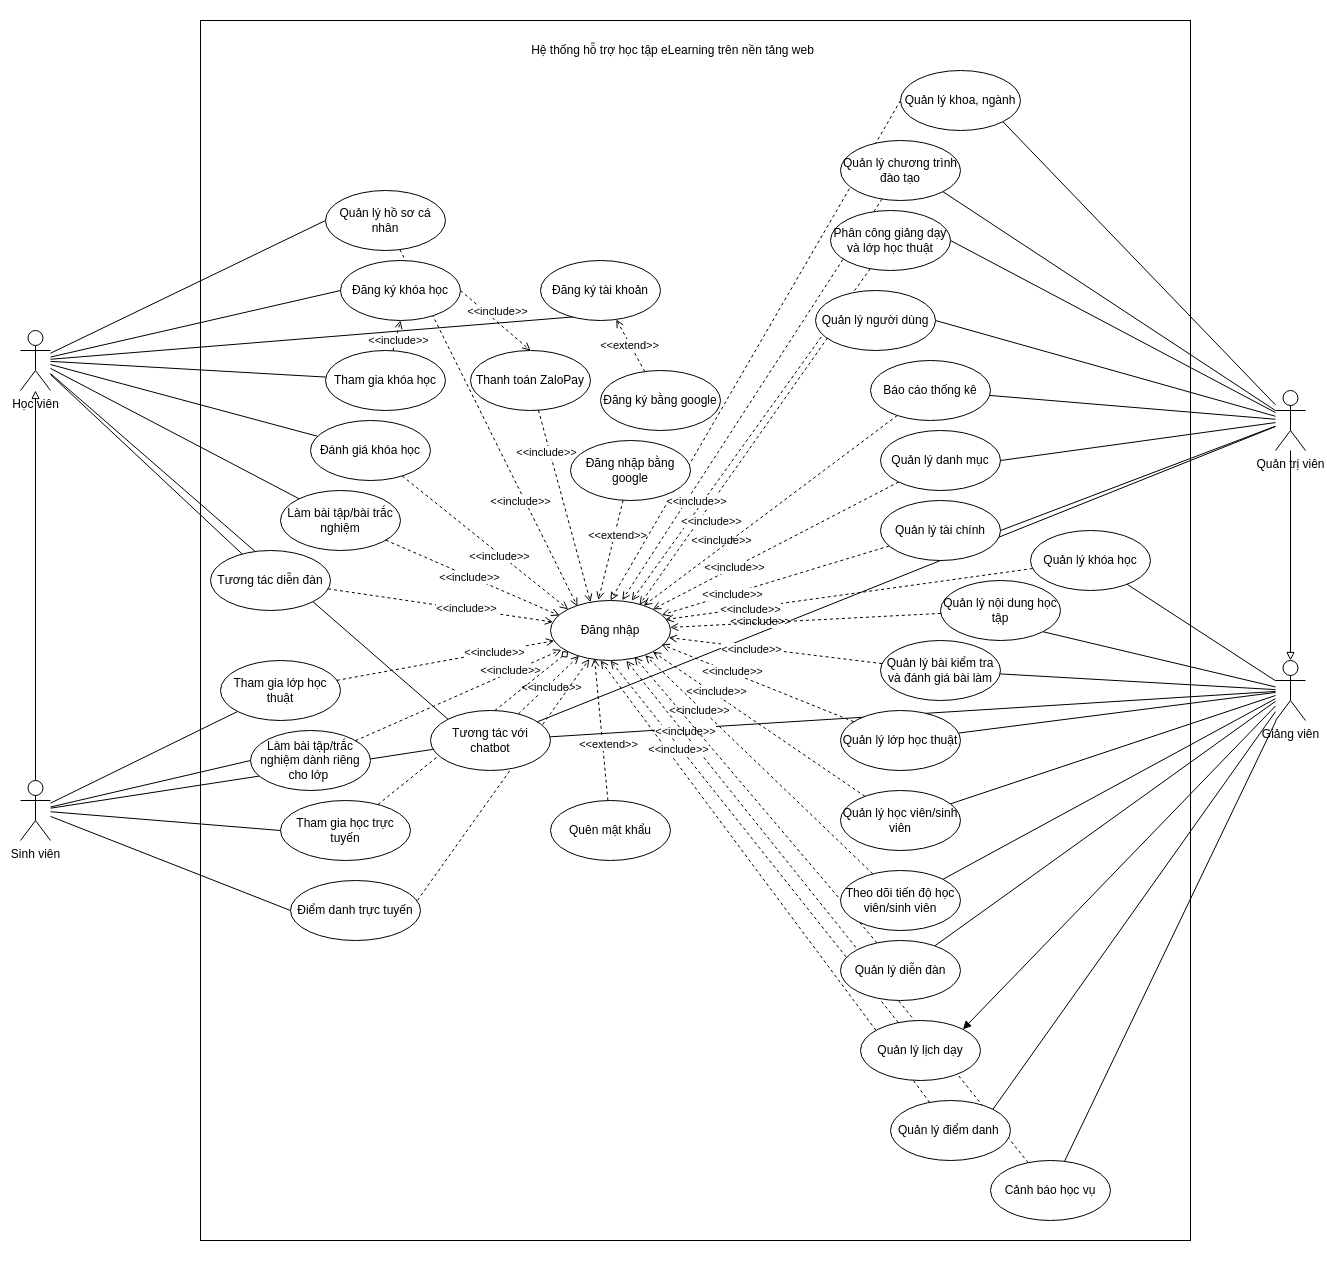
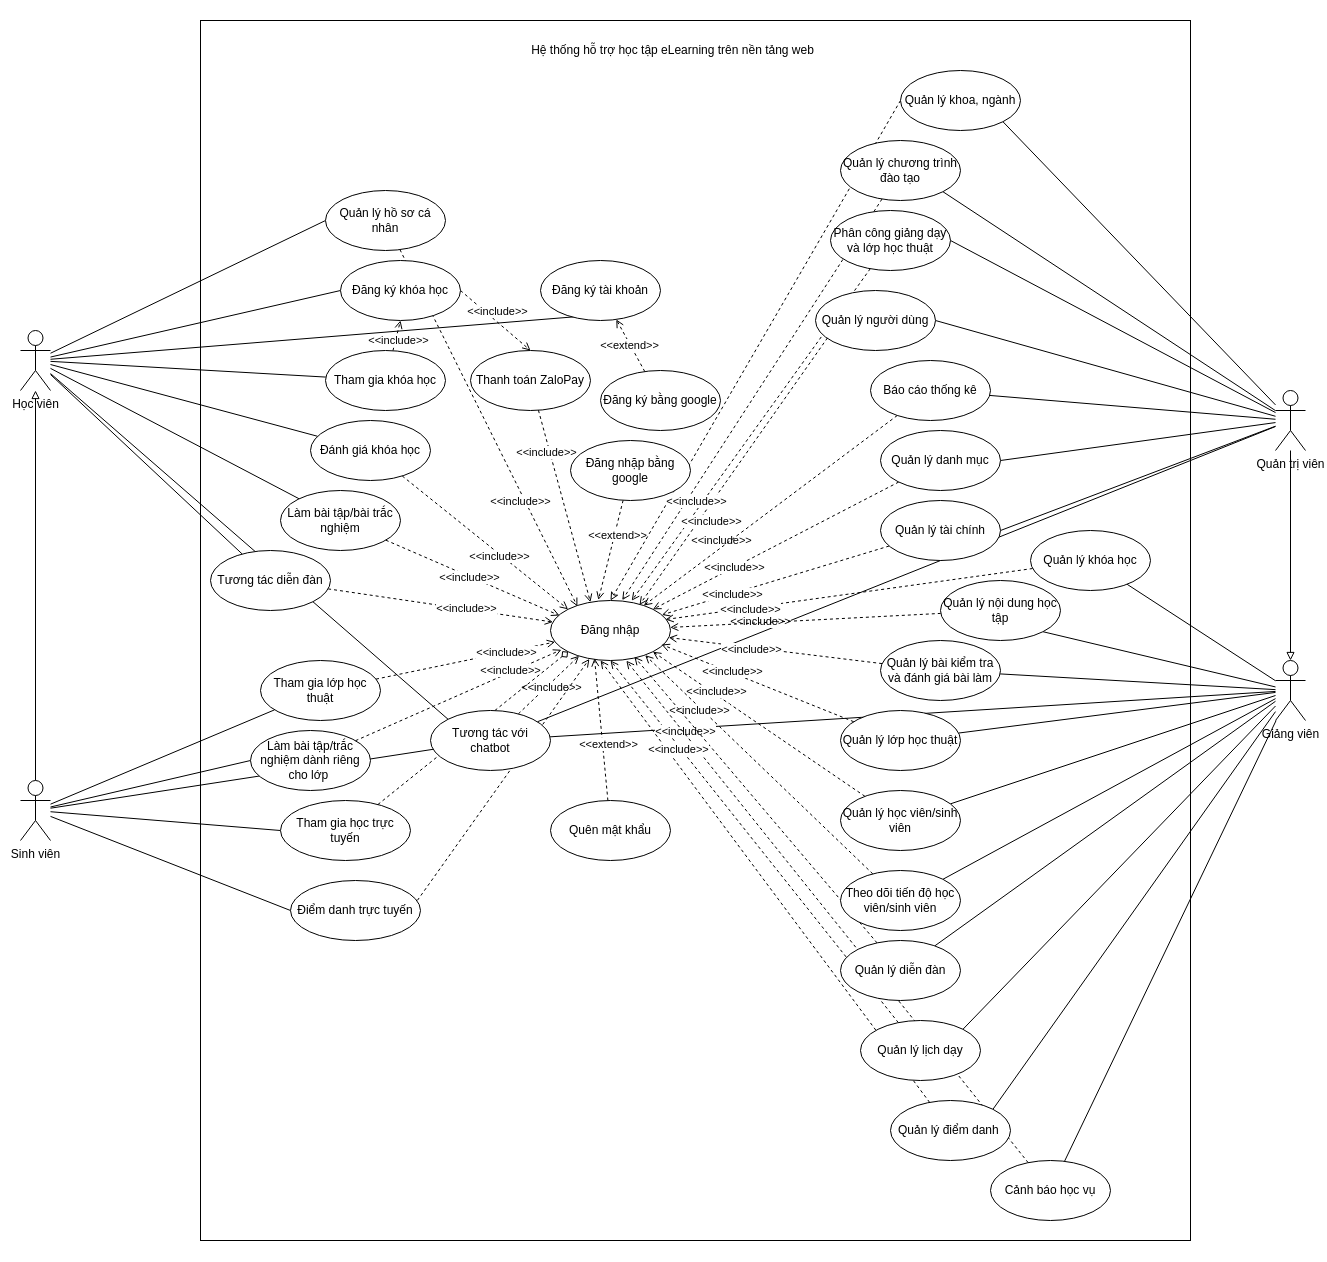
node "Tham gia lớp học thuật": moved (281, 691) -> (321, 691)
edge "Giảng viên" -> "Quản lý lịch dạy": arrowhead block -> none
